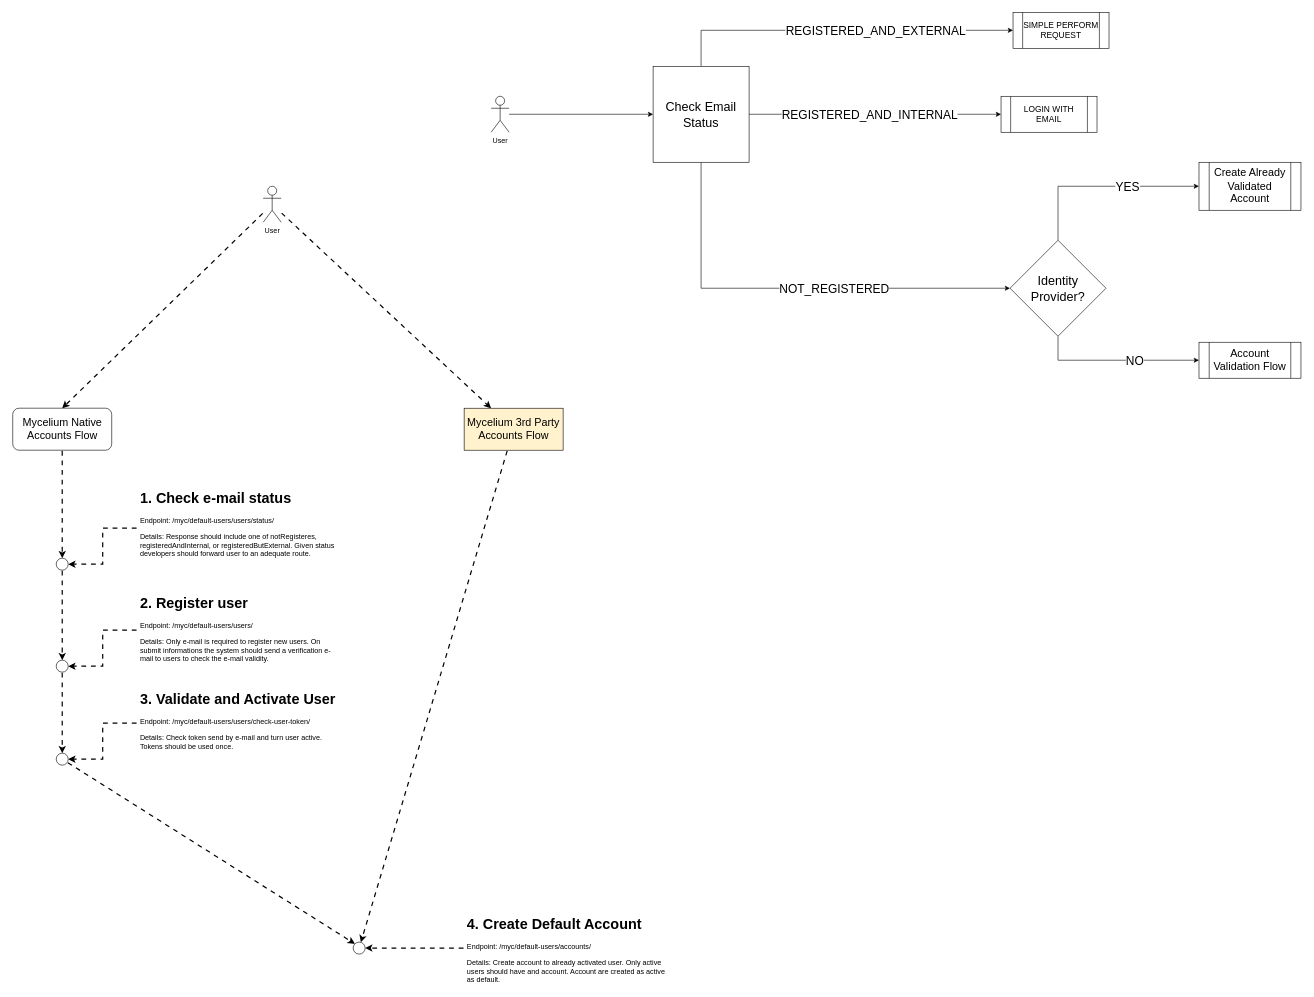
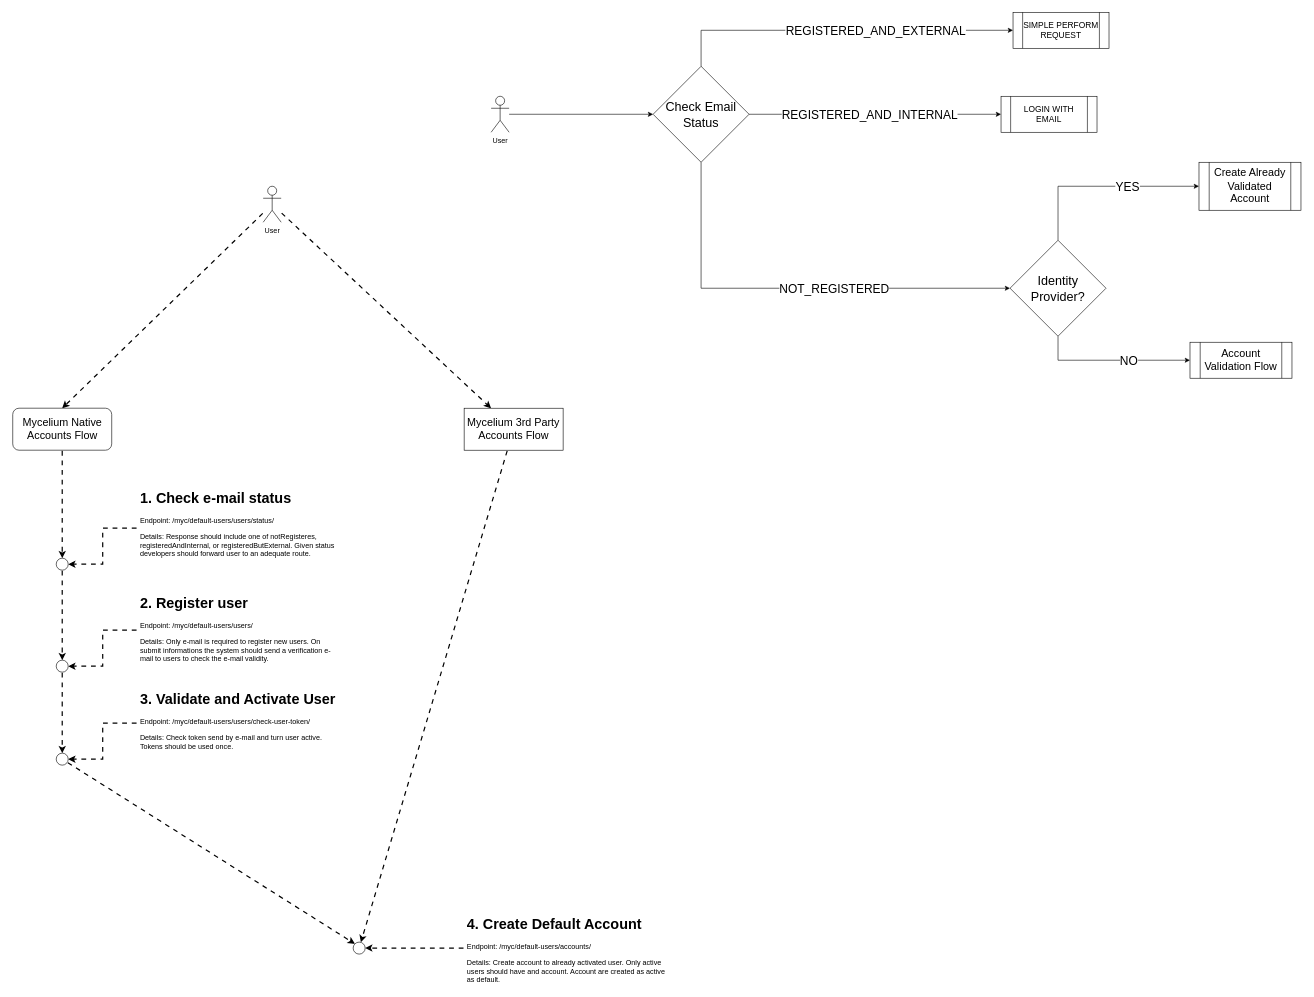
node "Check Email Status": shape rectangle -> diamond
node "Account Validation Flow": moved (1250, 360) -> (1241, 360)
node "Mycelium 3rd Party Accounts Flow": fillcolor #fff2cc -> #ffffff
